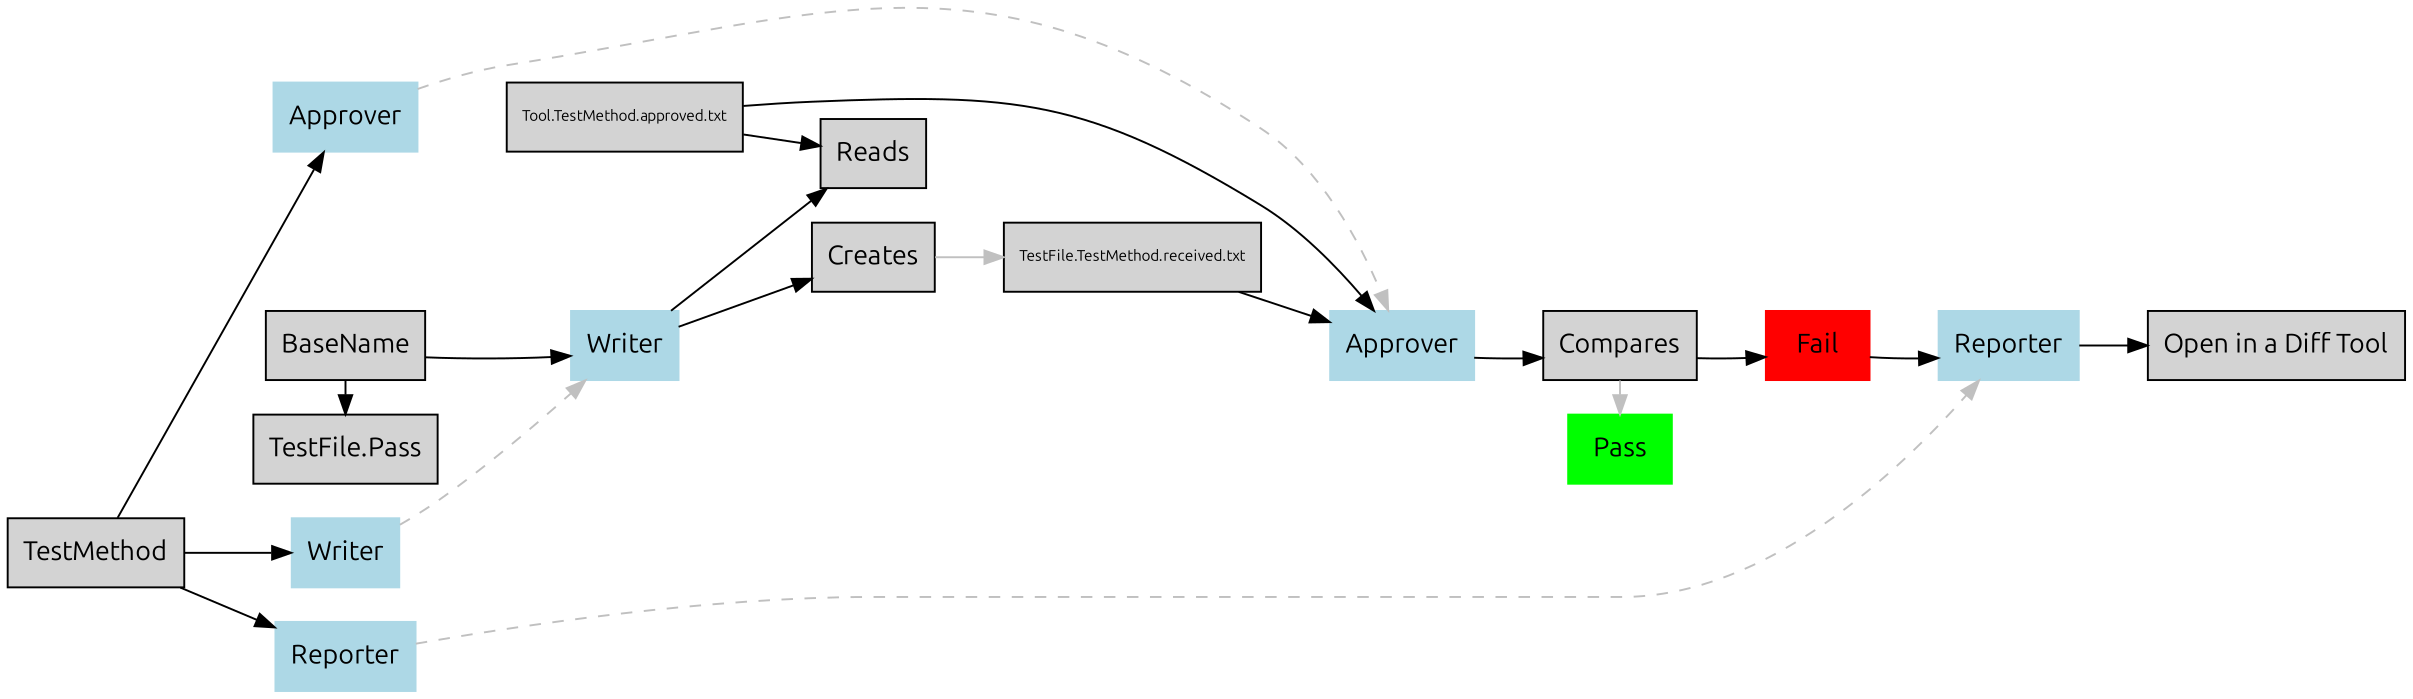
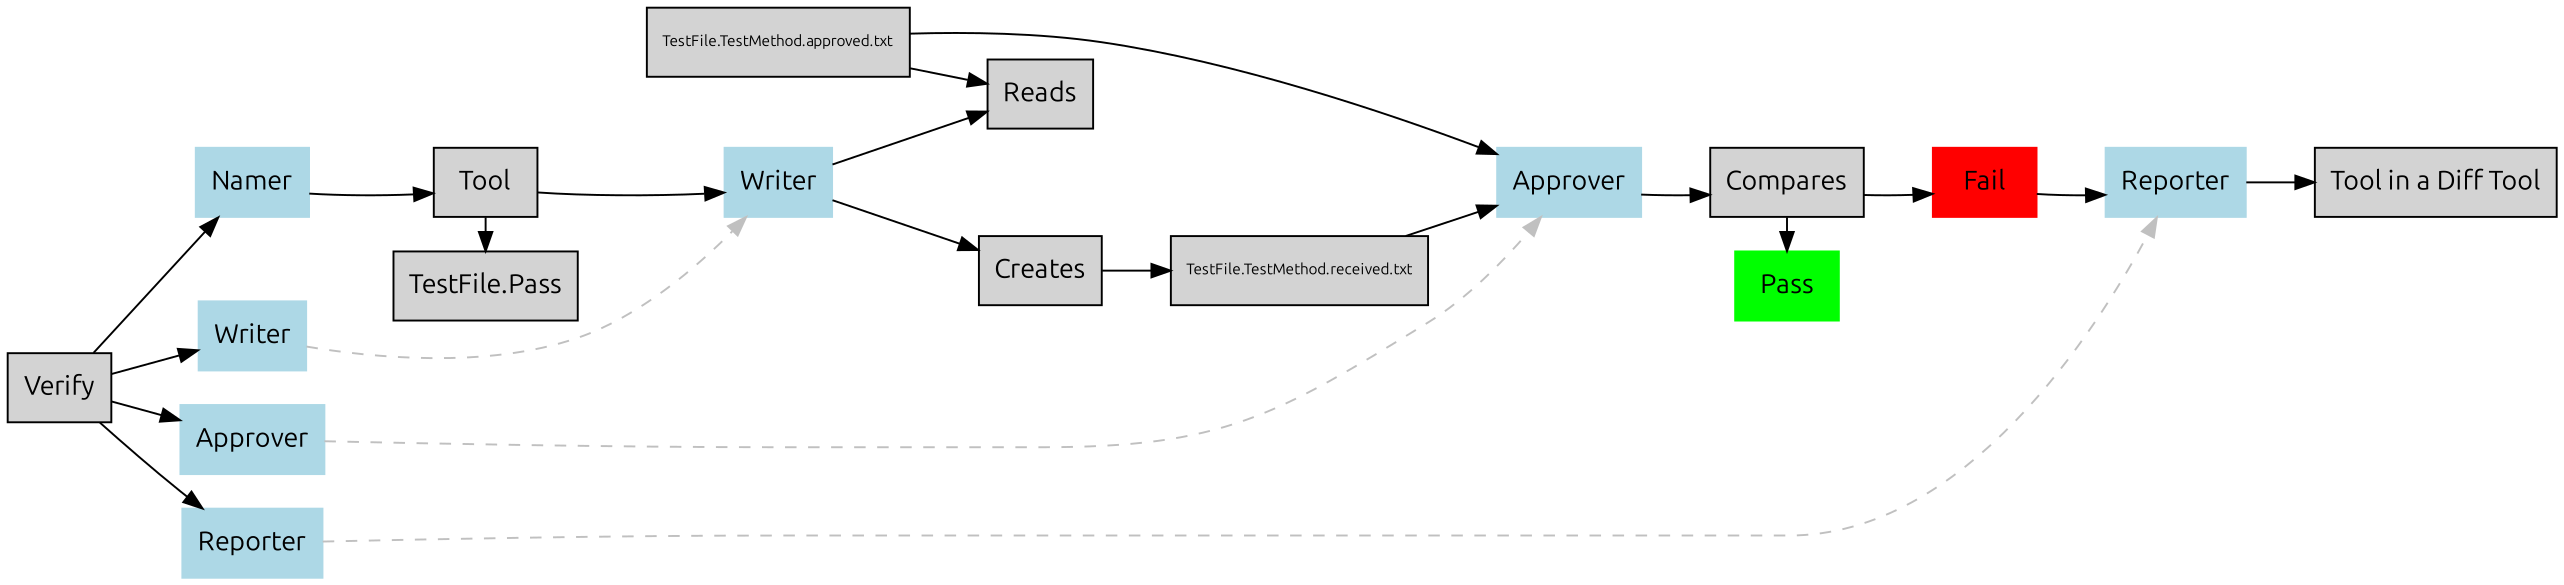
node "Tool.TestMethod.approved.txt": label "Tool.TestMethod.approved.txt" -> "TestFile.TestMethod.approved.txt"
node "Namer": added
edge "Creates" -> "TestFile.TestMethod.received.txt": color grey -> black
node "BaseName": label "BaseName" -> "Tool"
node "Open in a Diff Tool": label "Open in a Diff Tool" -> "Tool in a Diff Tool"
edge "Compares" -> "Pass": color grey -> black
node "TestMethod": label "TestMethod" -> "Verify"
